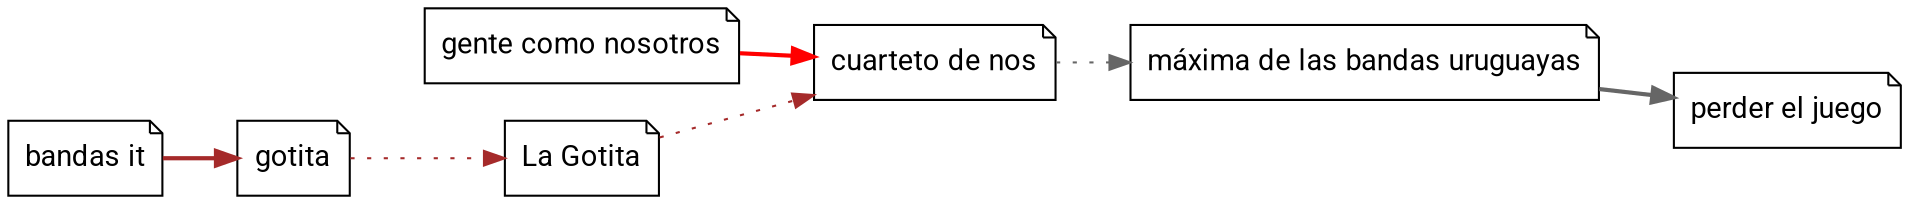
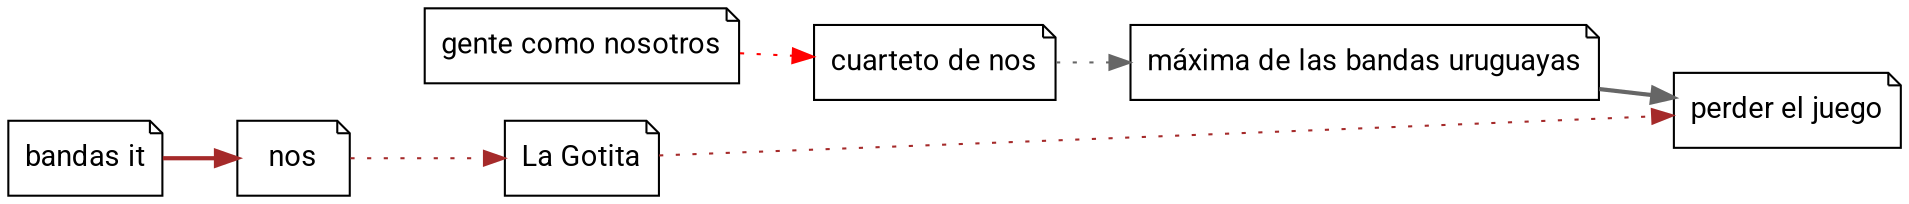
edge "gente como nosotros" -> "cuarteto de nos": style bold -> dotted
edge "La Gotita" -> "cuarteto de nos": now "La Gotita" -> "perder el juego"
node "gotita": label "gotita" -> "nos"
